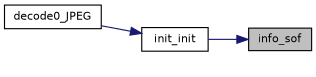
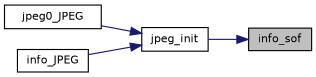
node "decode0_JPEG": label "decode0_JPEG" -> "jpeg0_JPEG"
node "init_init": label "init_init" -> "jpeg_init"
node "info_JPEG": added
